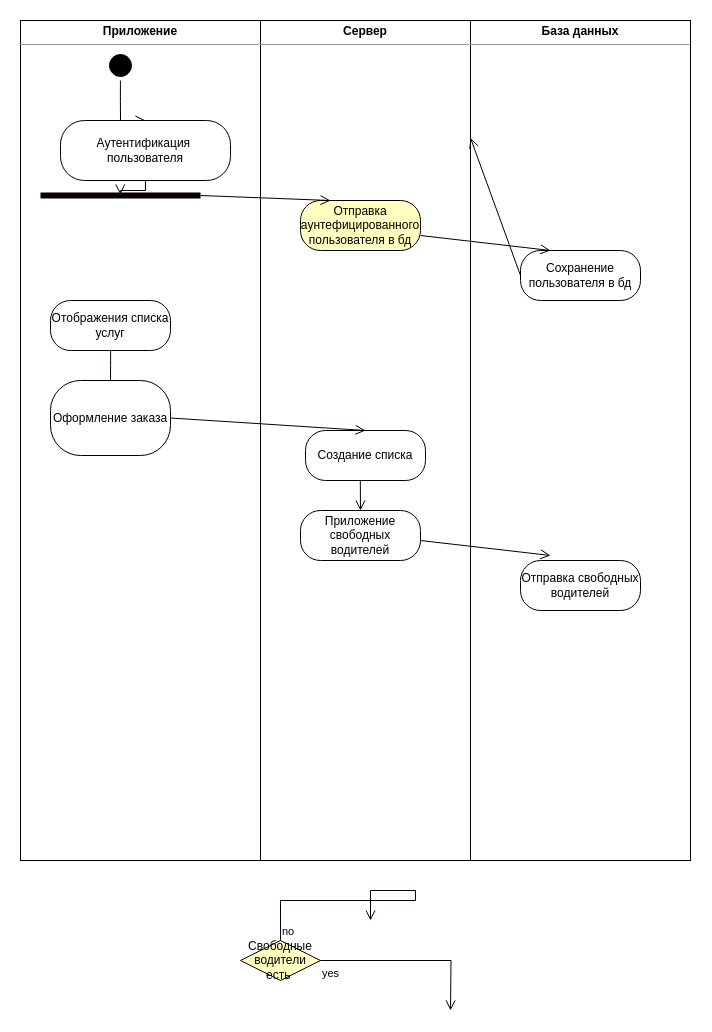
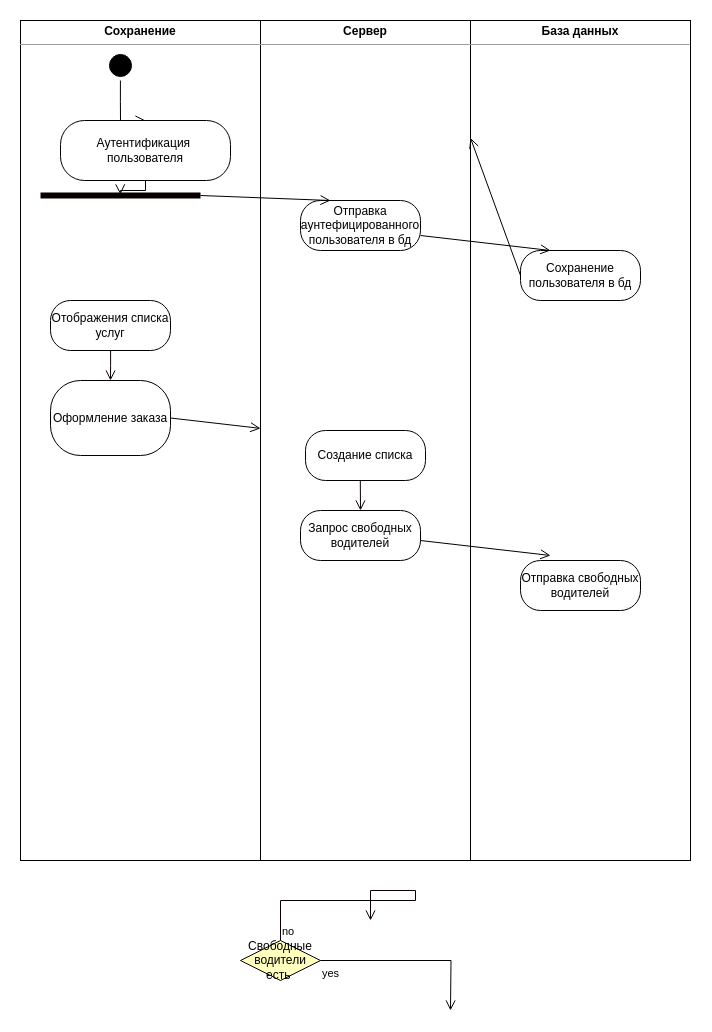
node "Приложение": label "Приложение" -> "Сохранение"
node "Отправка аунтефицированного пользователя в бд": fillcolor #ffffc0 -> #ffffff
edge "Отображения списка услуг" -- "Оформление заказа": arrowhead none -> open
edge "Оформление заказа" -> "Создание списка": now "Оформление заказа" -> "Сервер"
node "Приложение свободных водителей": label "Приложение свободных водителей" -> "Запрос свободных водителей"
